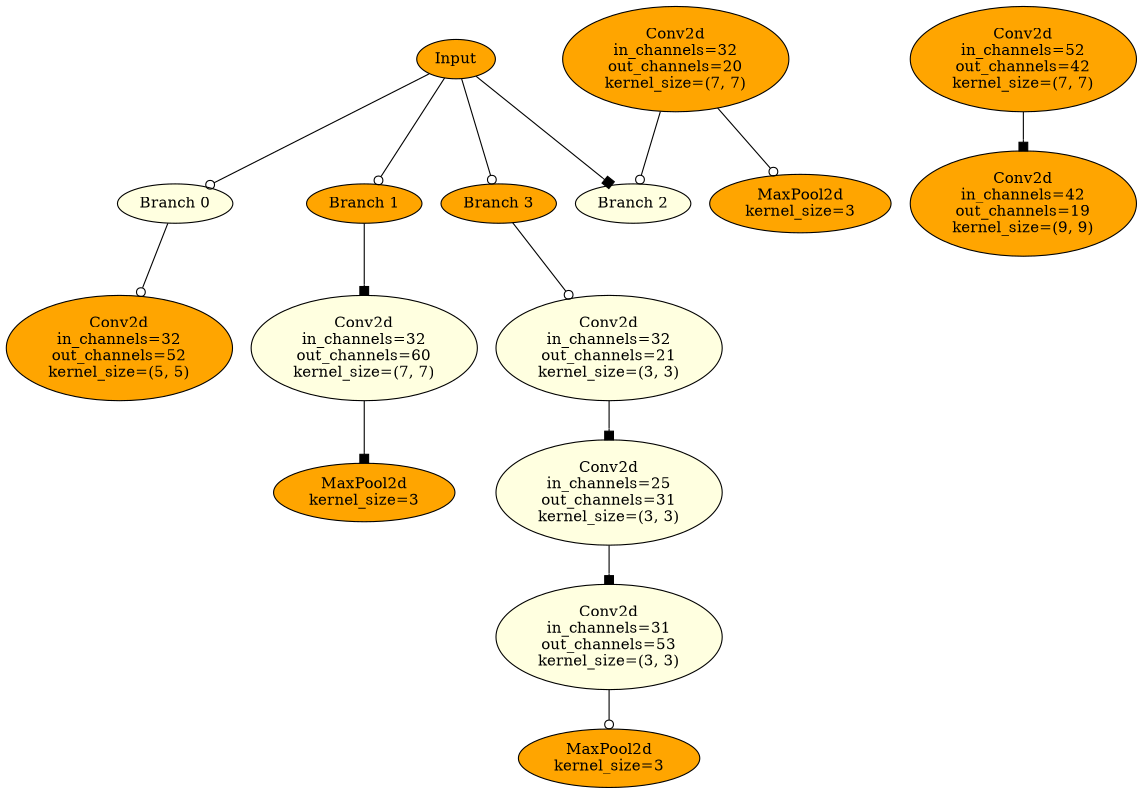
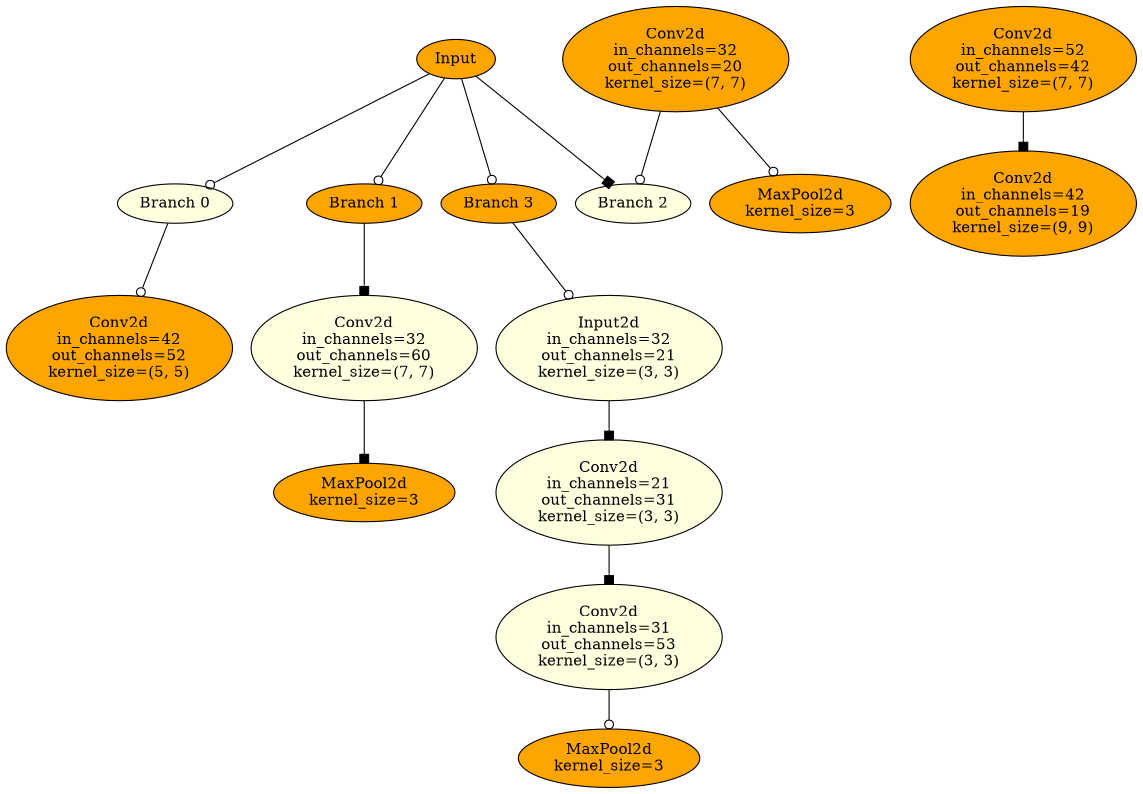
node "Conv2d in_channels=32 out_channels=52 kernel_size=(5, 5)": label "Conv2d in_channels=32 out_channels=52 kernel_size=(5, 5)" -> "Conv2d in_channels=42 out_channels=52 kernel_size=(5, 5)"
node "Conv2d in_channels=32 out_channels=21 kernel_size=(3, 3)": label "Conv2d in_channels=32 out_channels=21 kernel_size=(3, 3)" -> "Input2d in_channels=32 out_channels=21 kernel_size=(3, 3)"
node "Conv2d in_channels=25 out_channels=31 kernel_size=(3, 3)": label "Conv2d in_channels=25 out_channels=31 kernel_size=(3, 3)" -> "Conv2d in_channels=21 out_channels=31 kernel_size=(3, 3)"
